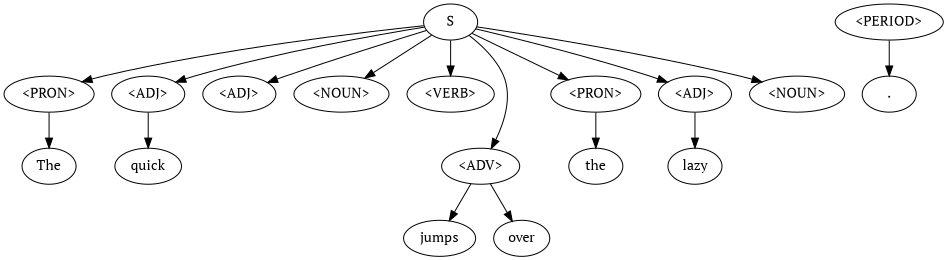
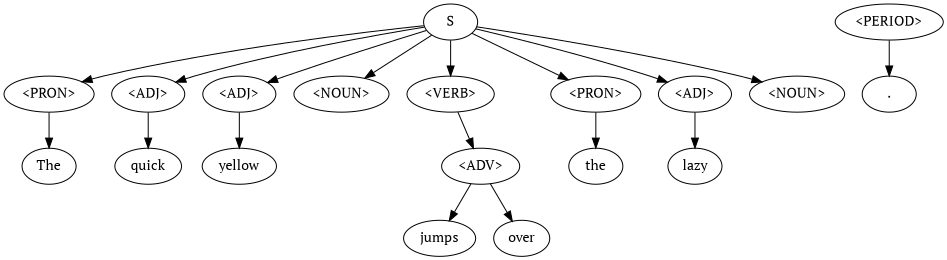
edge "S" -> "<ADV>": now "<VERB>" -> "<ADV>"
node "yellow": added
